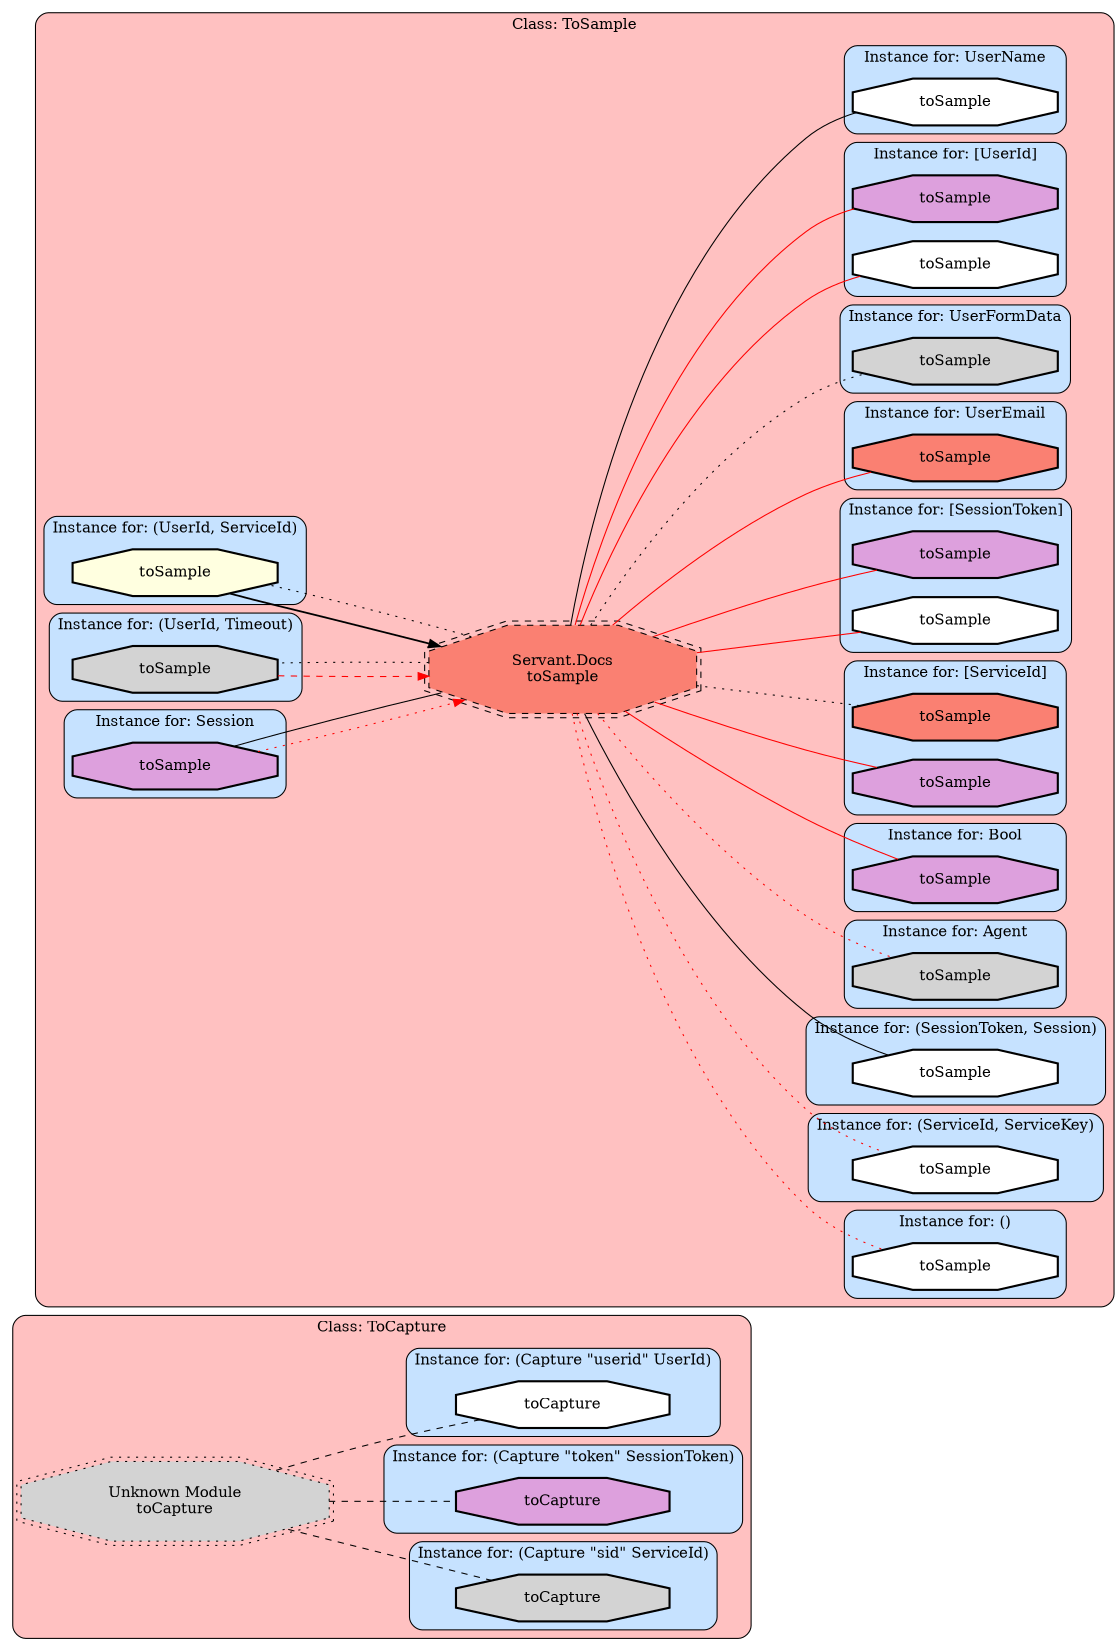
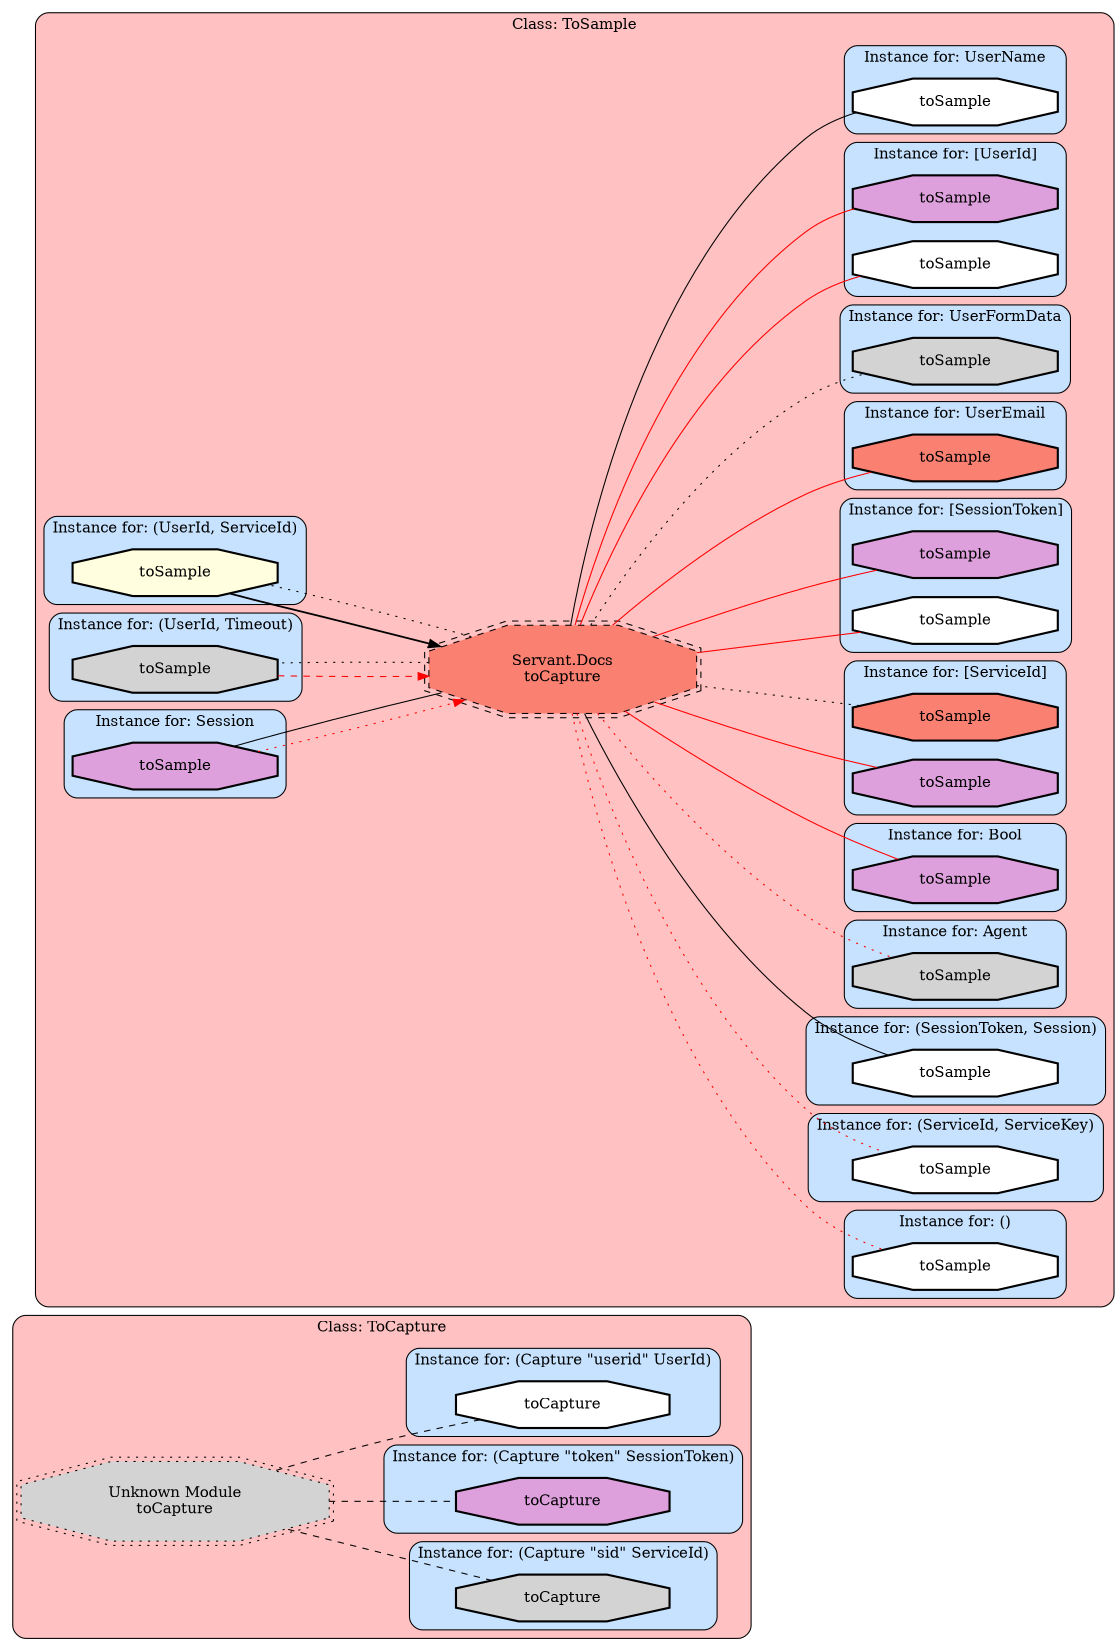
node "Servant.Docs toSample": label "Servant.Docs toSample" -> "Servant.Docs toCapture"
